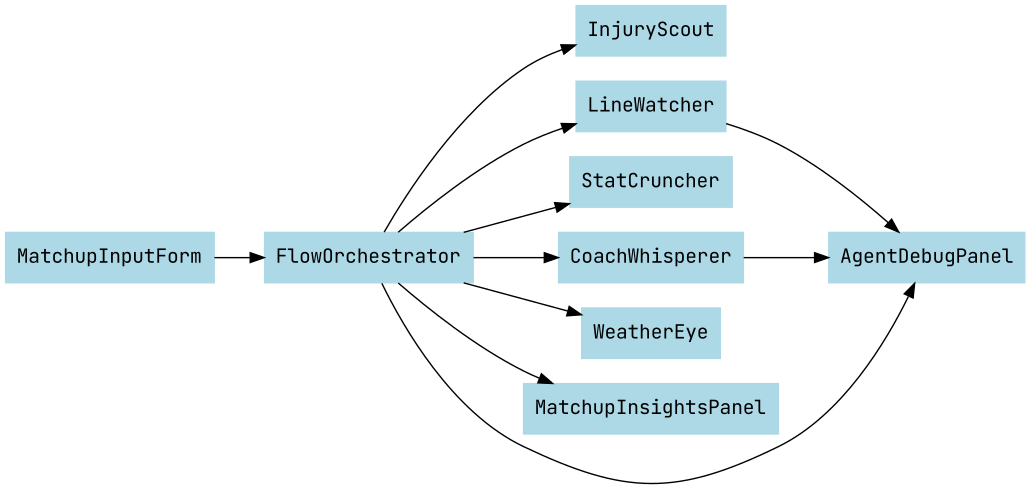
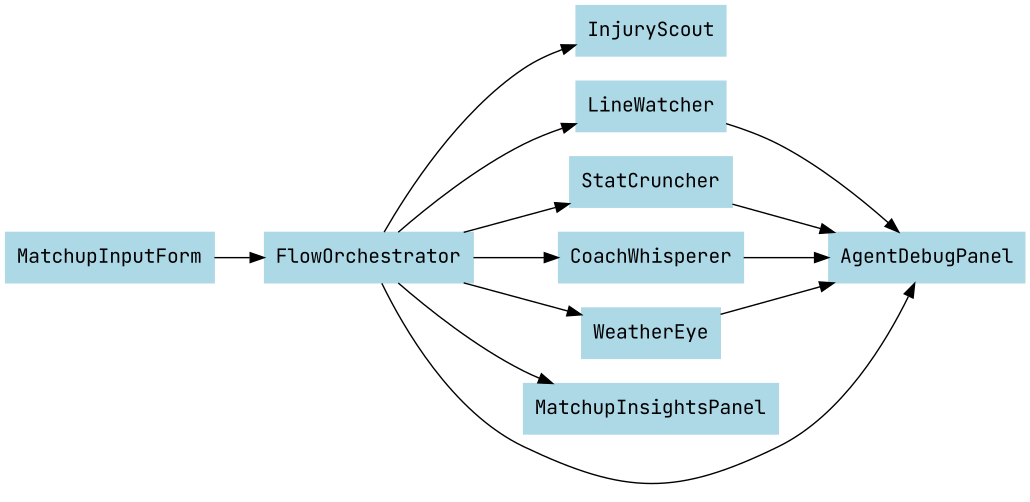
edge "StatCruncher" -> "AgentDebugPanel": added
edge "WeatherEye" -> "AgentDebugPanel": added
